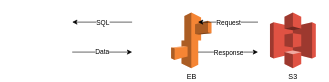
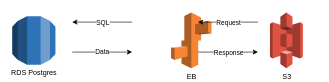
node "RDS Postgres": added
node "S3": size 46x56 -> 33x56
